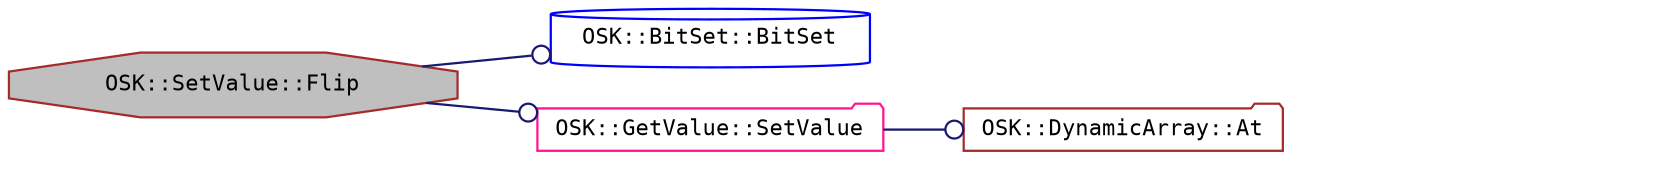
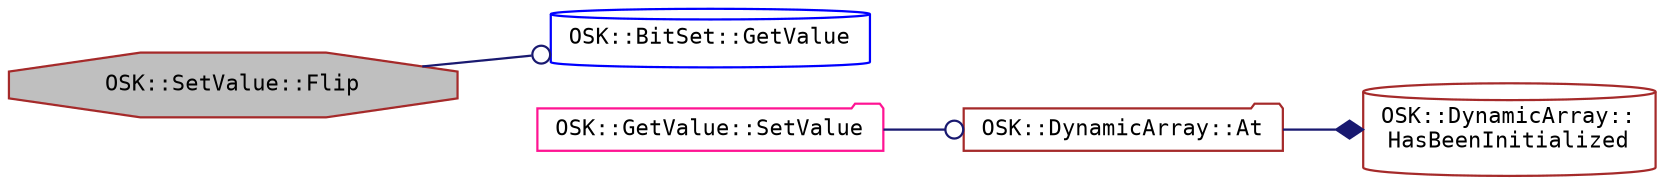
node "OSK::BitSet::BitSet": label "OSK::BitSet::BitSet" -> "OSK::BitSet::GetValue"
edge "OSK::SetValue::Flip" -> "OSK::GetValue::SetValue": removed
node "OSK::DynamicArray:: HasBeenInitialized": added
